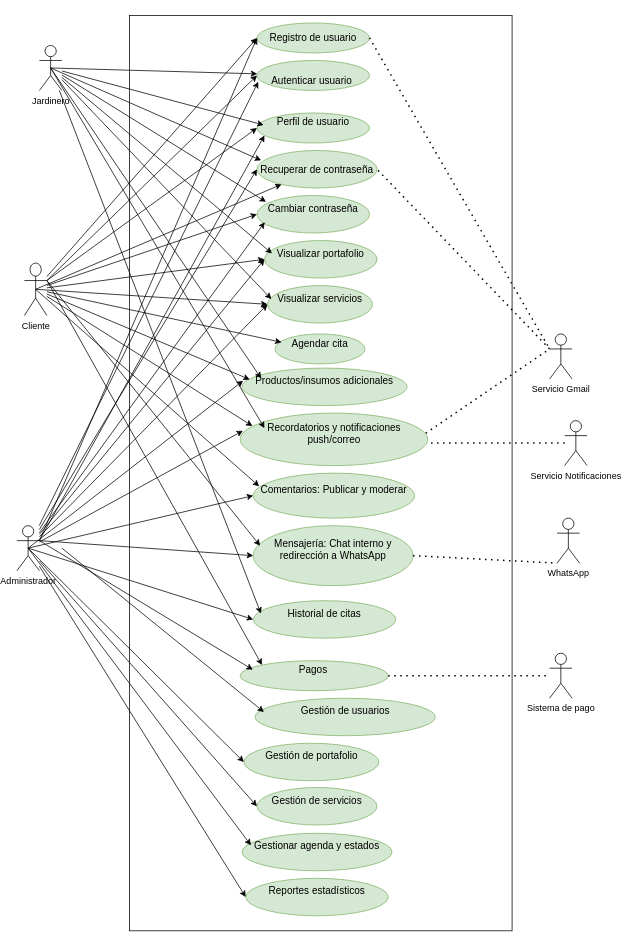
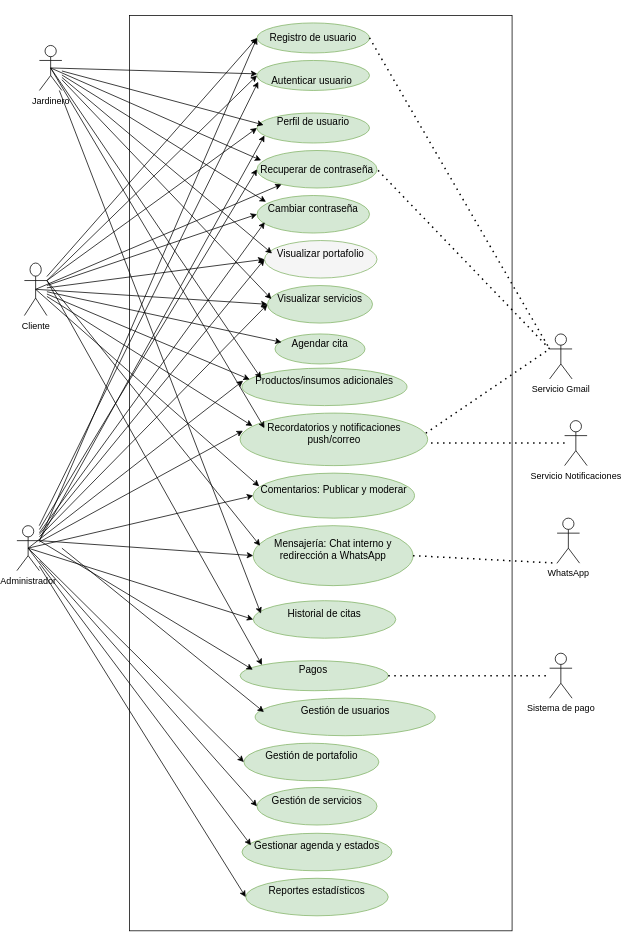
node "Visualizar portafolio": fillcolor #d5e8d4 -> #f5f5f5
